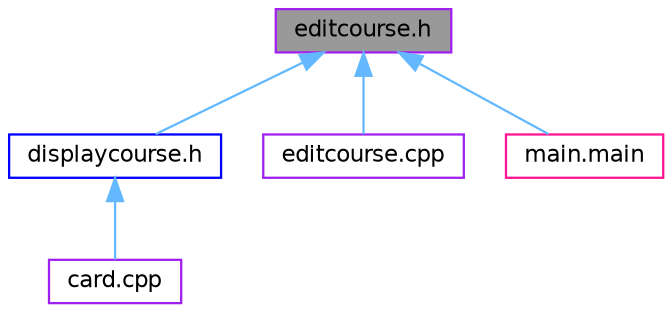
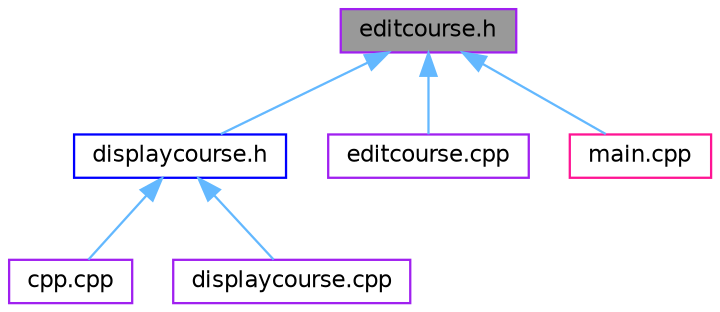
node "main.main": label "main.main" -> "main.cpp"
node "card.cpp": label "card.cpp" -> "cpp.cpp"
node "displaycourse.cpp": added
